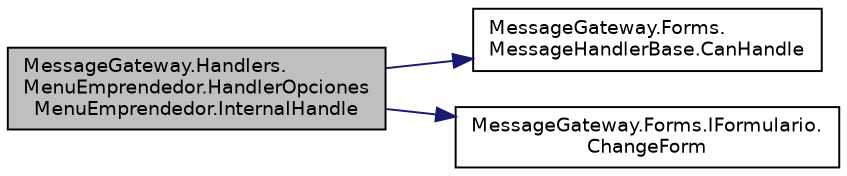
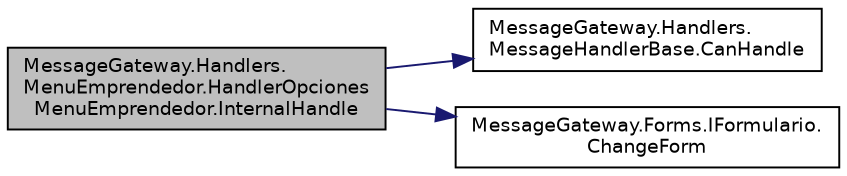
node "MessageGateway.Forms. MessageHandlerBase.CanHandle": label "MessageGateway.Forms. MessageHandlerBase.CanHandle" -> "MessageGateway.Handlers. MessageHandlerBase.CanHandle"
